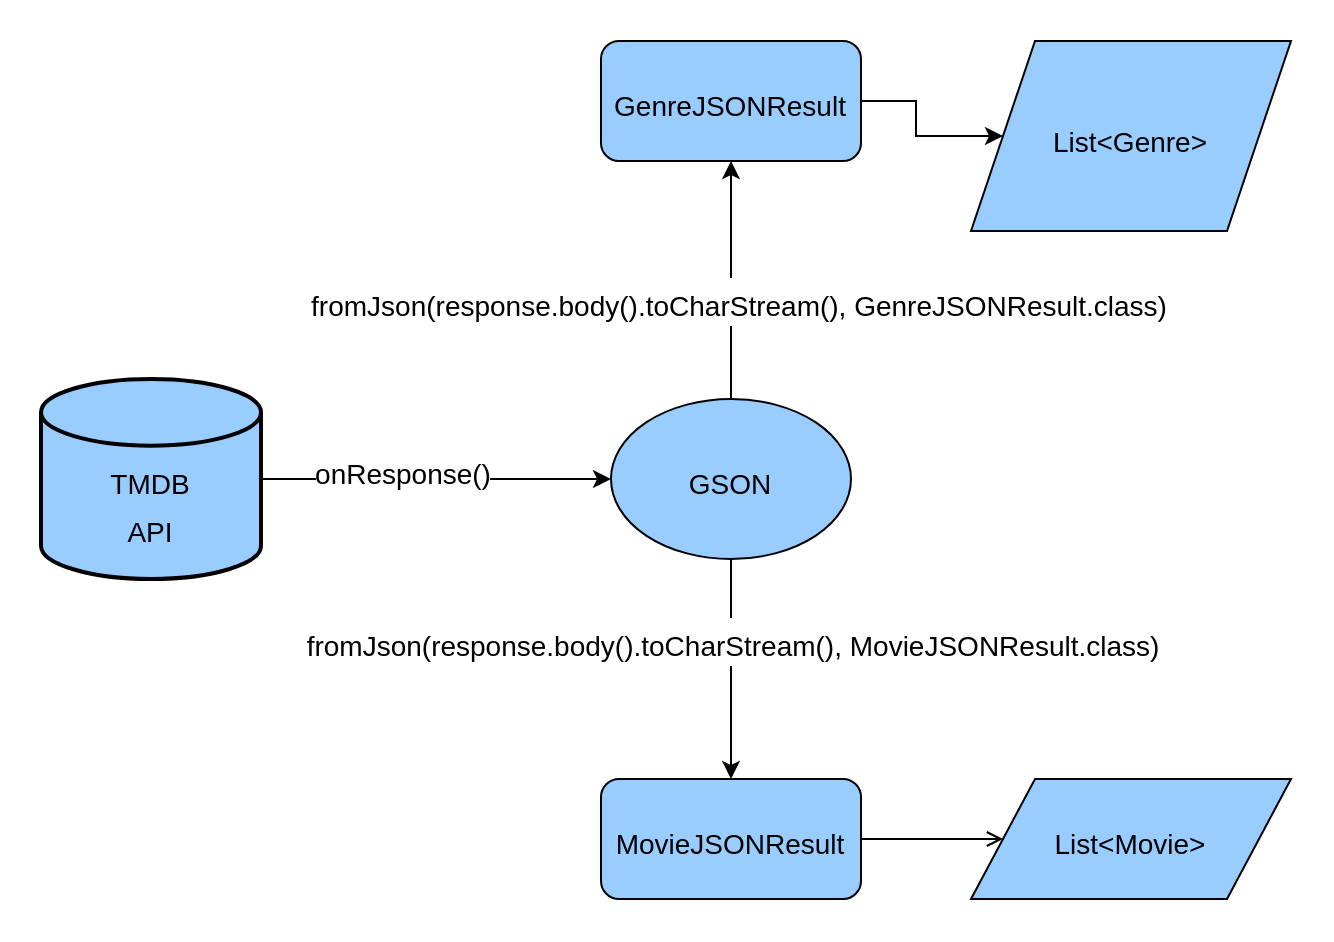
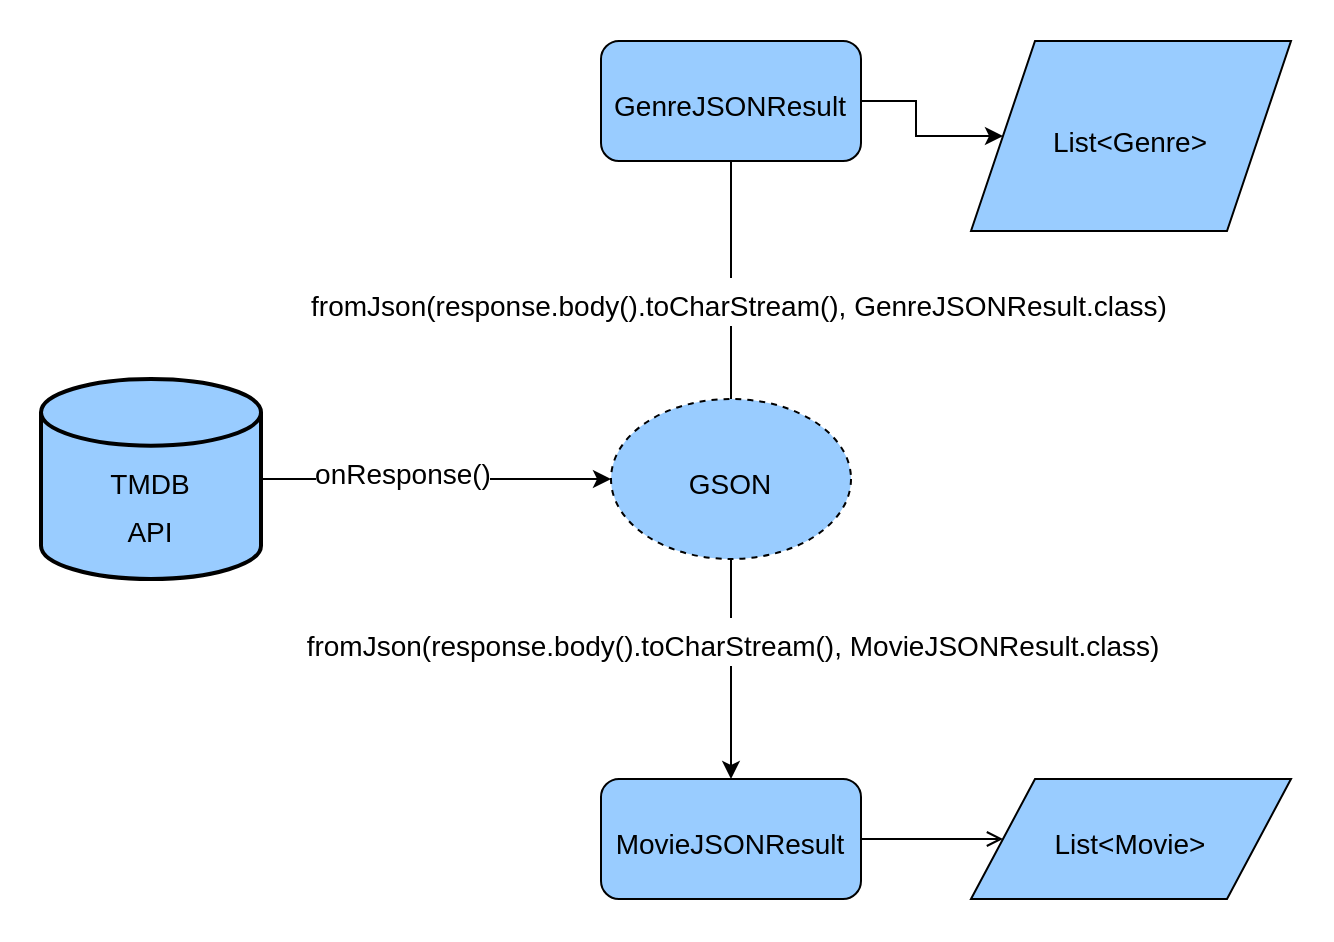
edge "GSON" -> "GenreJSONResult": arrowhead classic -> none
node "GSON": style solid -> dashed
